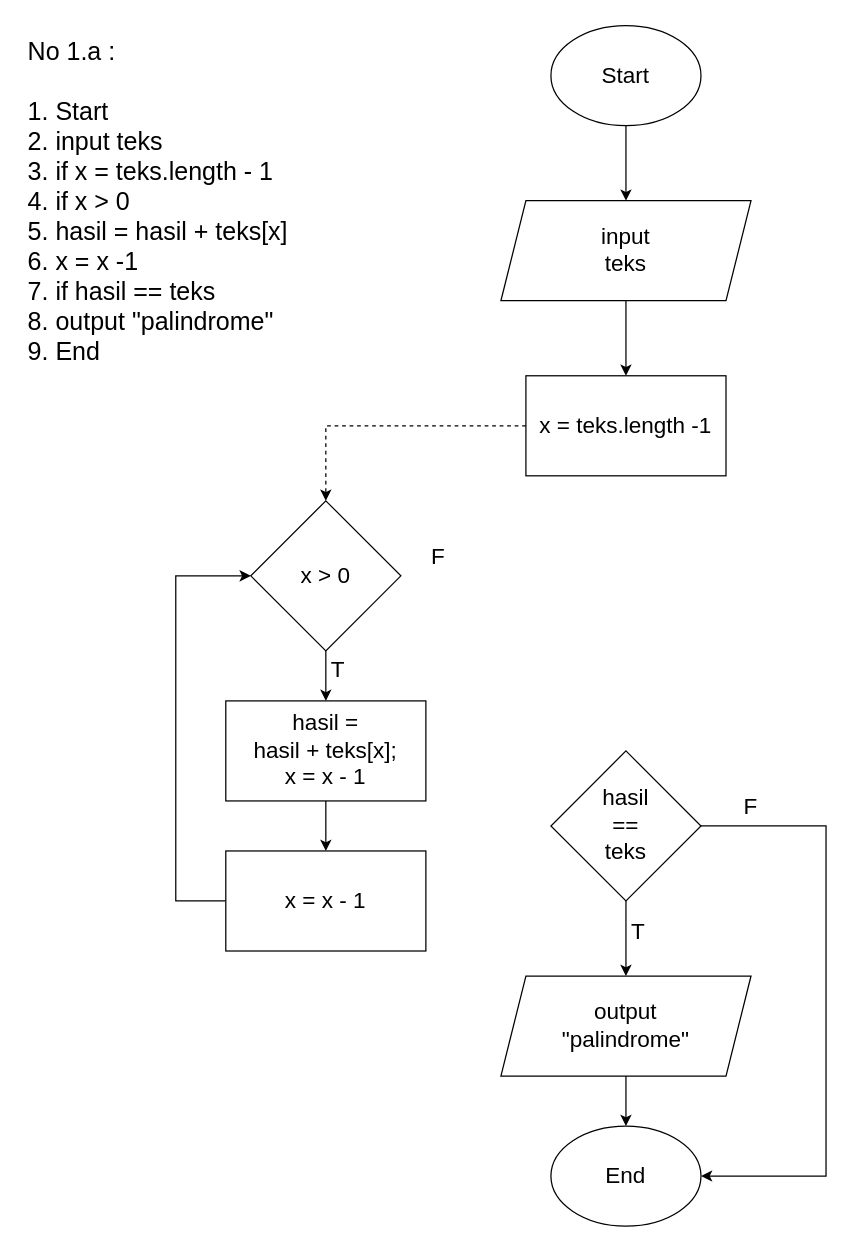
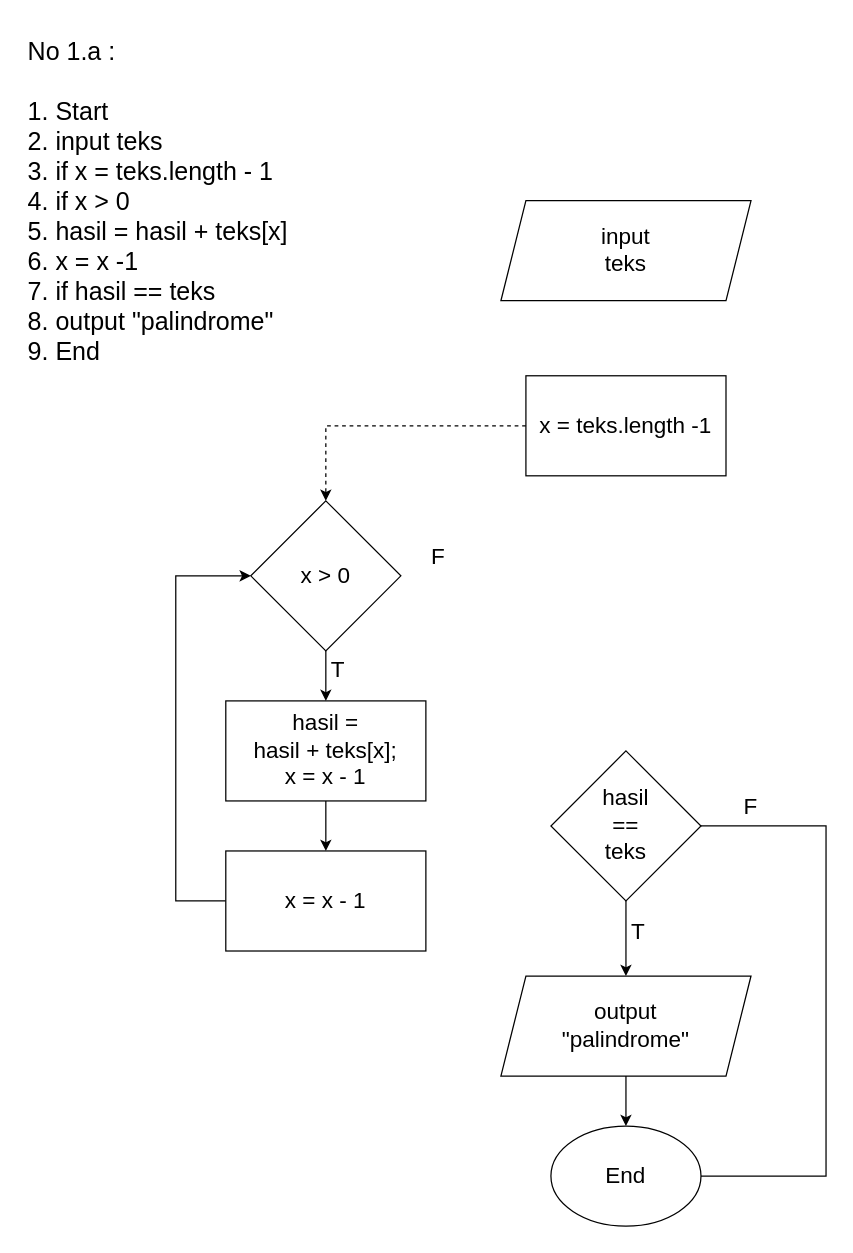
node "Start": removed
edge "Start" -> "input teks": removed
edge "input teks" -> "x = teks.length -1": removed
edge "hasil == teks" -> "End": arrowhead classic -> none
